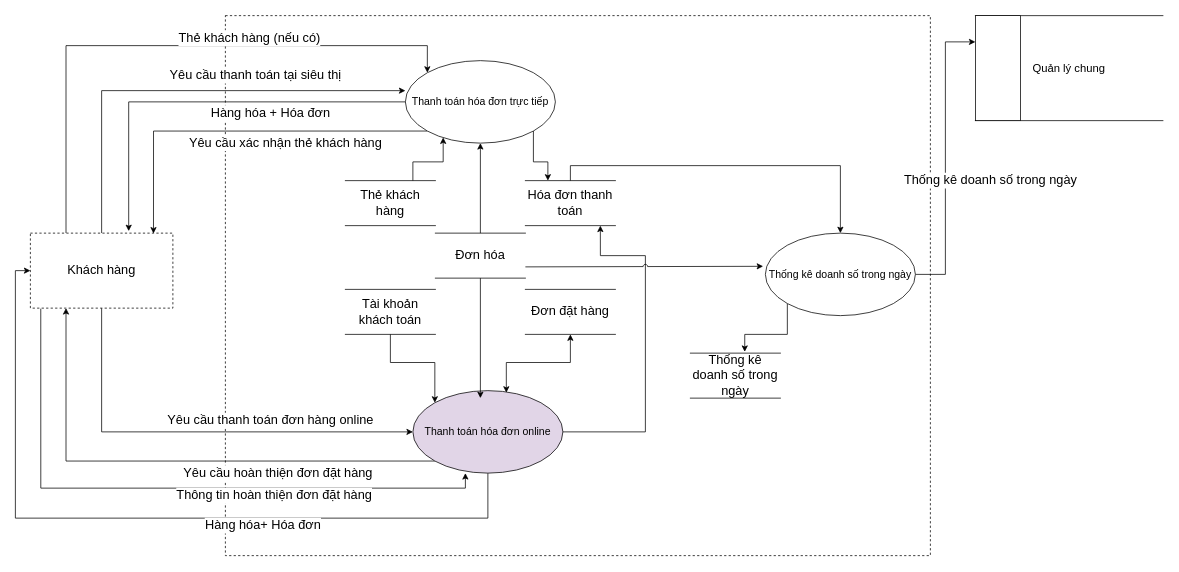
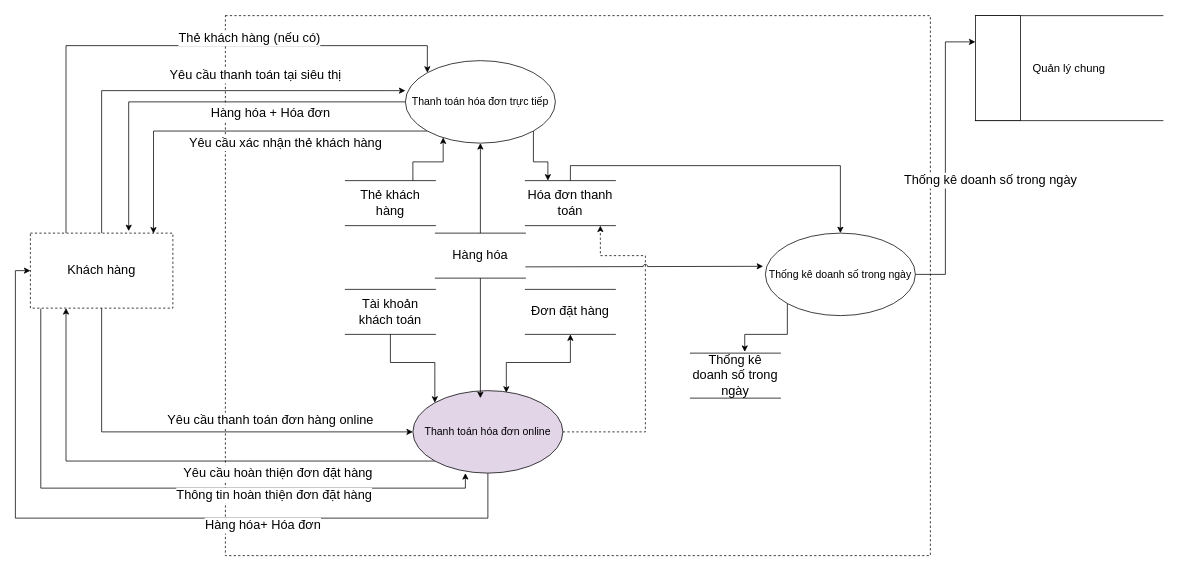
node "Đơn hóa": label "Đơn hóa" -> "Hàng hóa"
edge "Thanh toán hóa đơn online" -> "Hóa đơn thanh toán": style solid -> dashed
